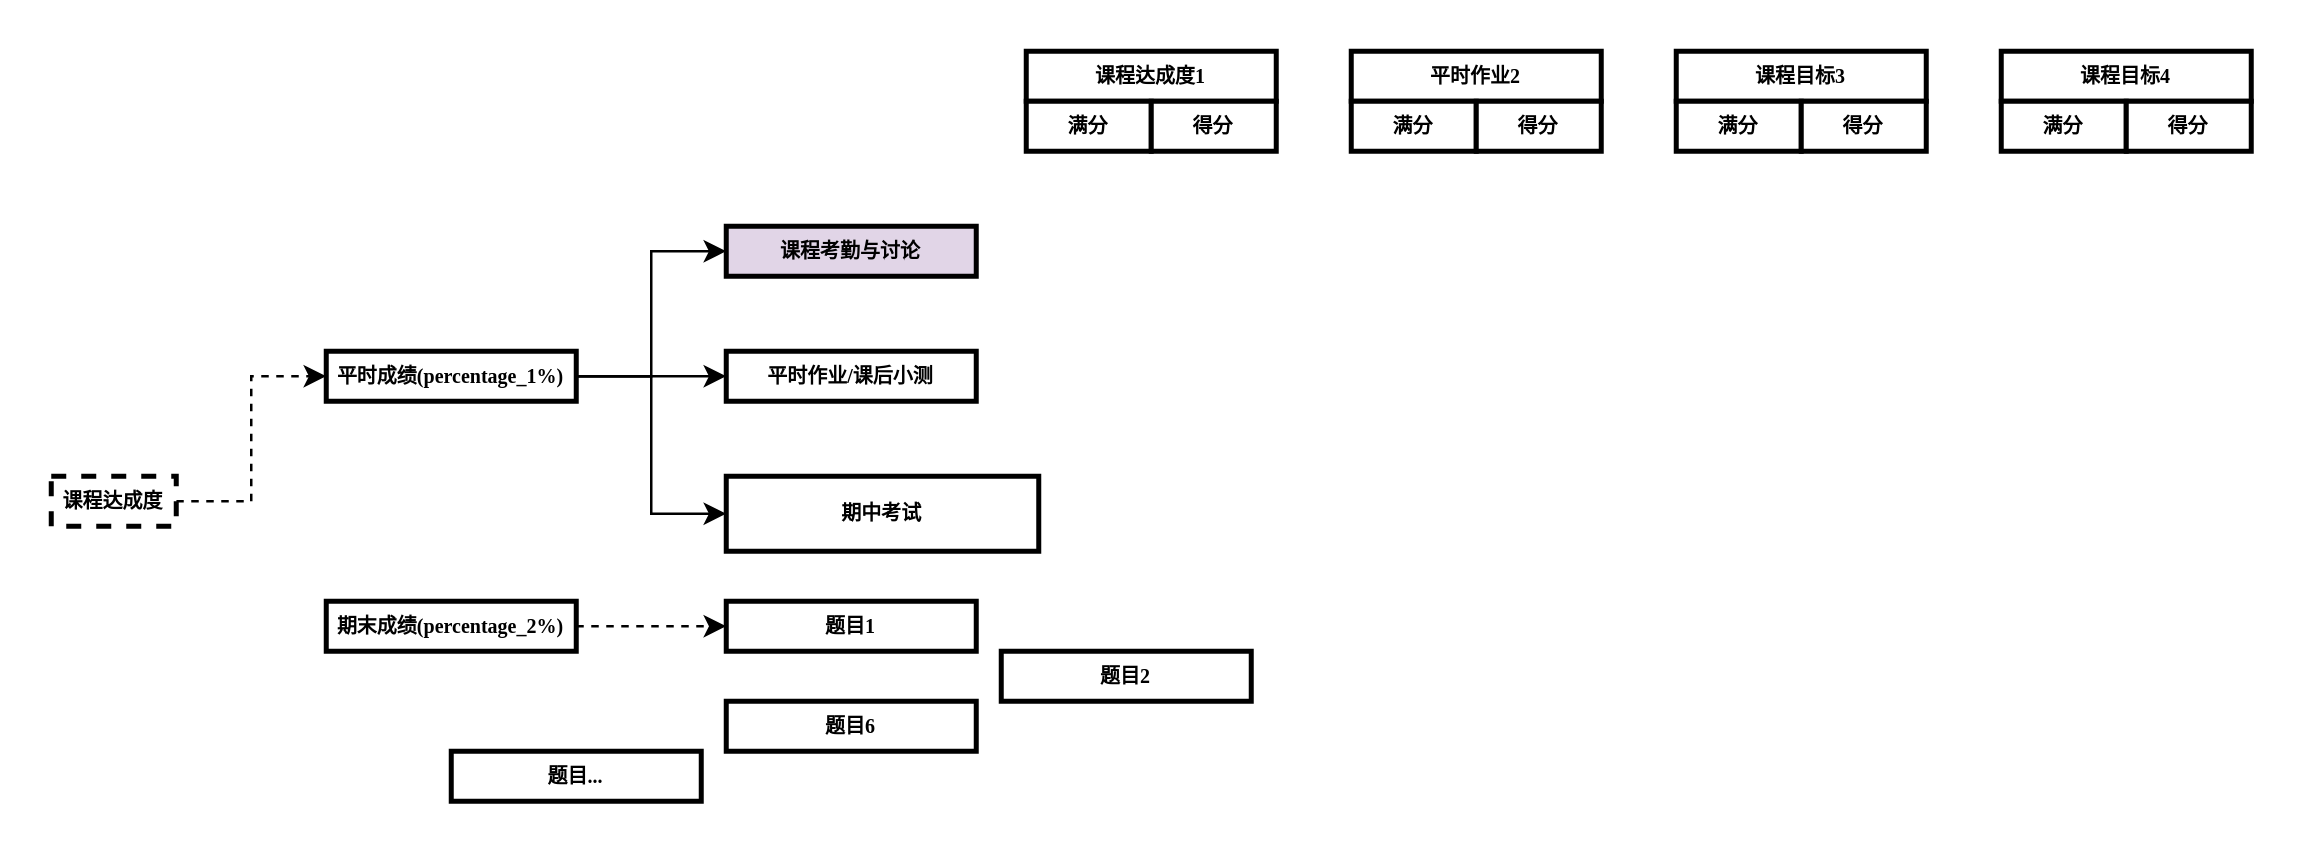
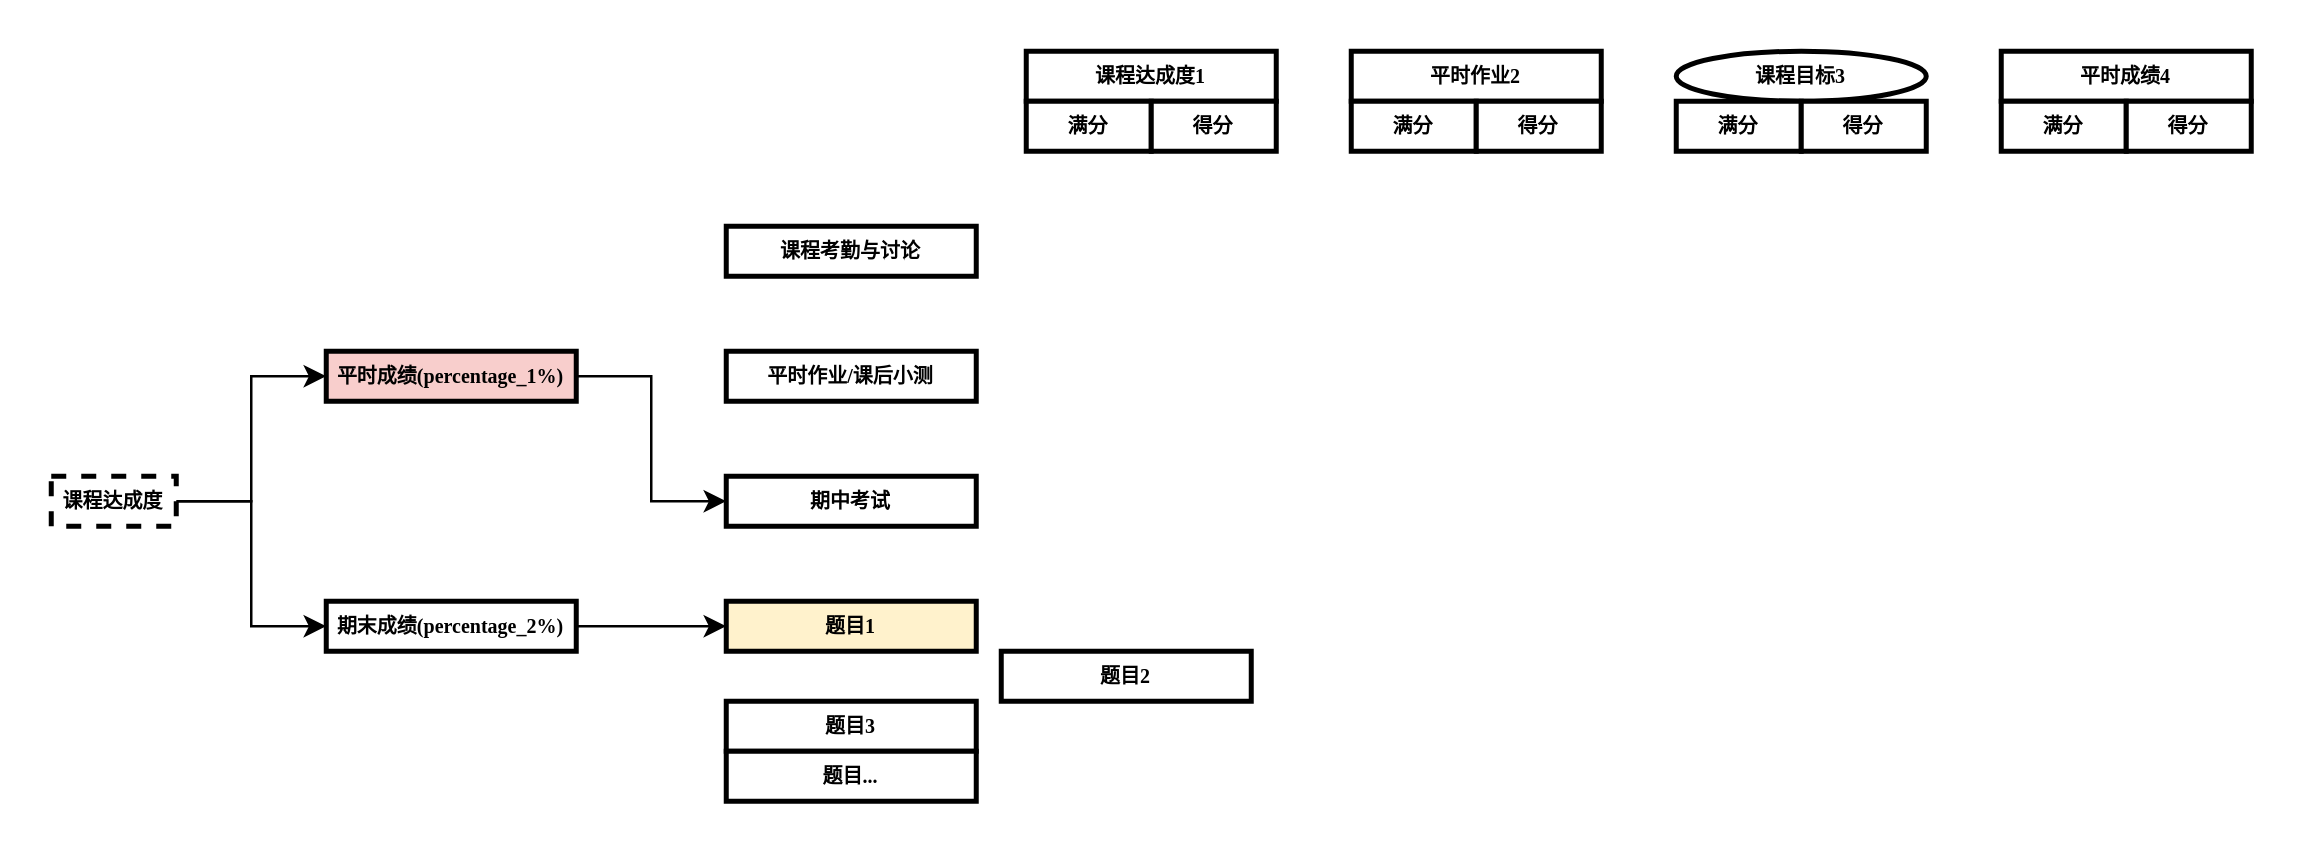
node "课程目标3": shape rectangle -> ellipse
node "课程目标4": label "课程目标4" -> "平时成绩4"
node "课程考勤与讨论": fillcolor #e1d5e7 -> #ffffff
edge "平时成绩(percentage_1%)" -> "课程考勤与讨论": removed
node "平时成绩(percentage_1%)": fillcolor #ffffff -> #f8cecc
edge "平时成绩(percentage_1%)" -> "平时作业/课后小测": removed
edge "课程达成度" -> "平时成绩(percentage_1%)": style dashed -> solid
node "期中考试": size 313x75 -> 250x50
edge "课程达成度" -> "期末成绩(percentage_2%)": added
edge "期末成绩(percentage_2%)" -> "题目1": style dashed -> solid
node "题目1": fillcolor #ffffff -> #fff2cc
node "题目6": label "题目6" -> "题目3"
node "题目...": moved (576, 776) -> (851, 776)
